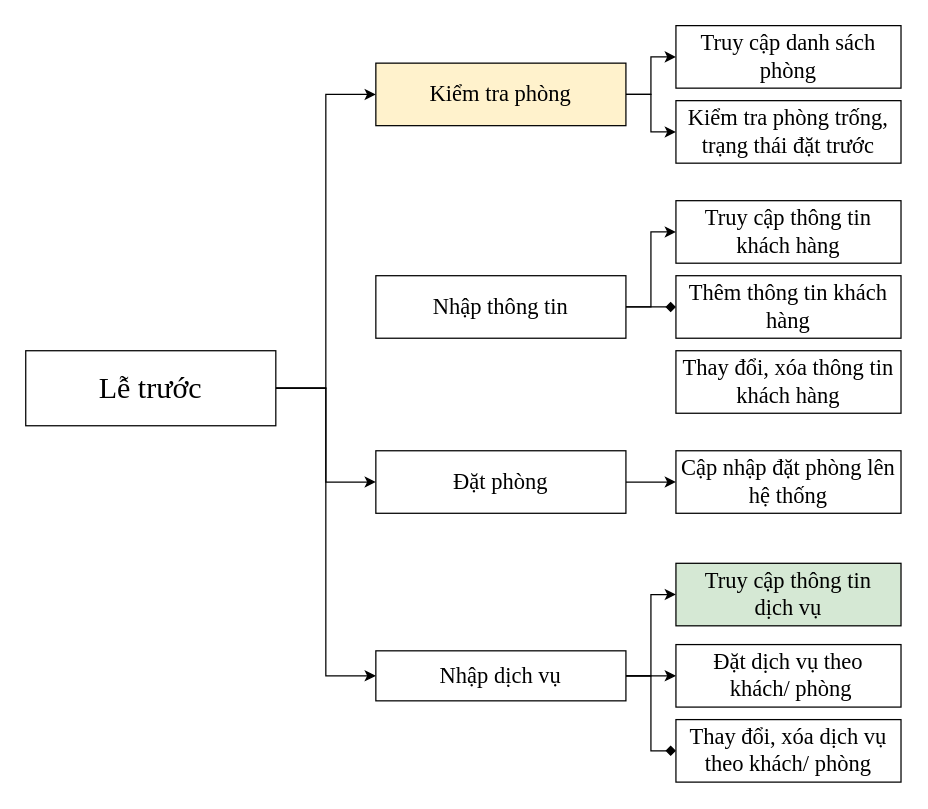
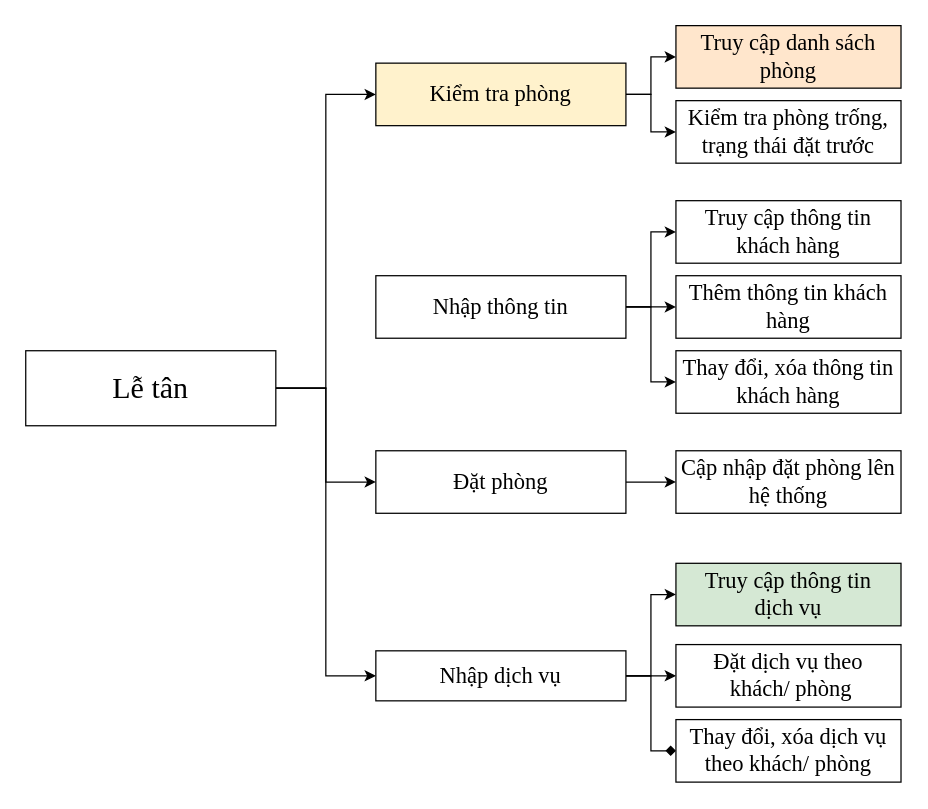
node "Truy cập danh sách phòng": fillcolor #ffffff -> #ffe6cc
edge "Nhập thông tin" -> "Thêm thông tin khách hàng": arrowhead diamond -> classic
edge "Nhập thông tin" -> "Thay đổi, xóa thông tin khách hàng": added
node "Lễ trước": label "Lễ trước" -> "Lễ tân"
